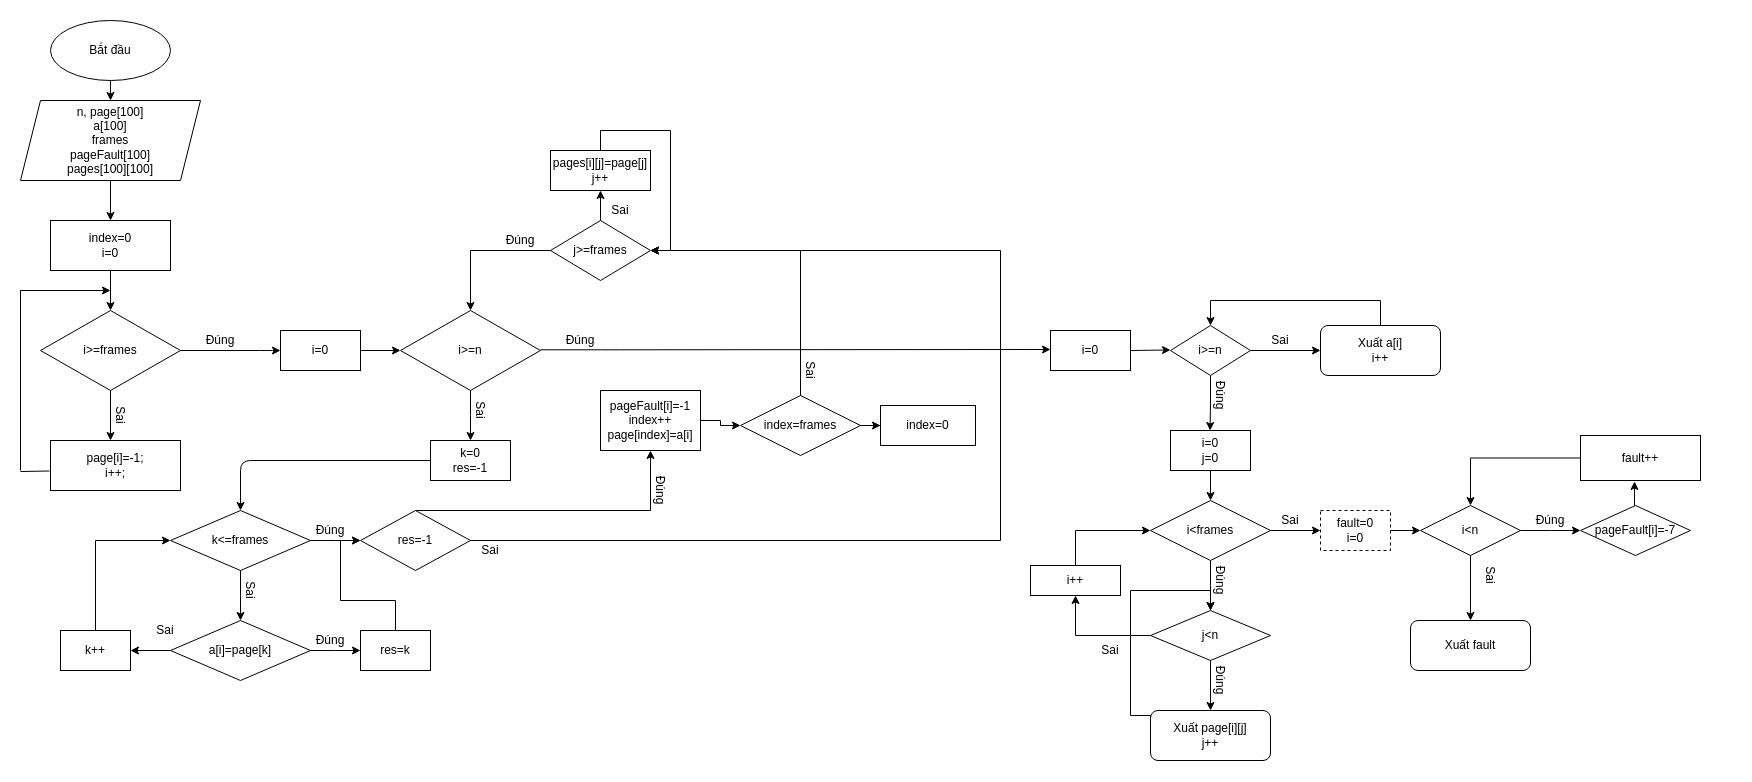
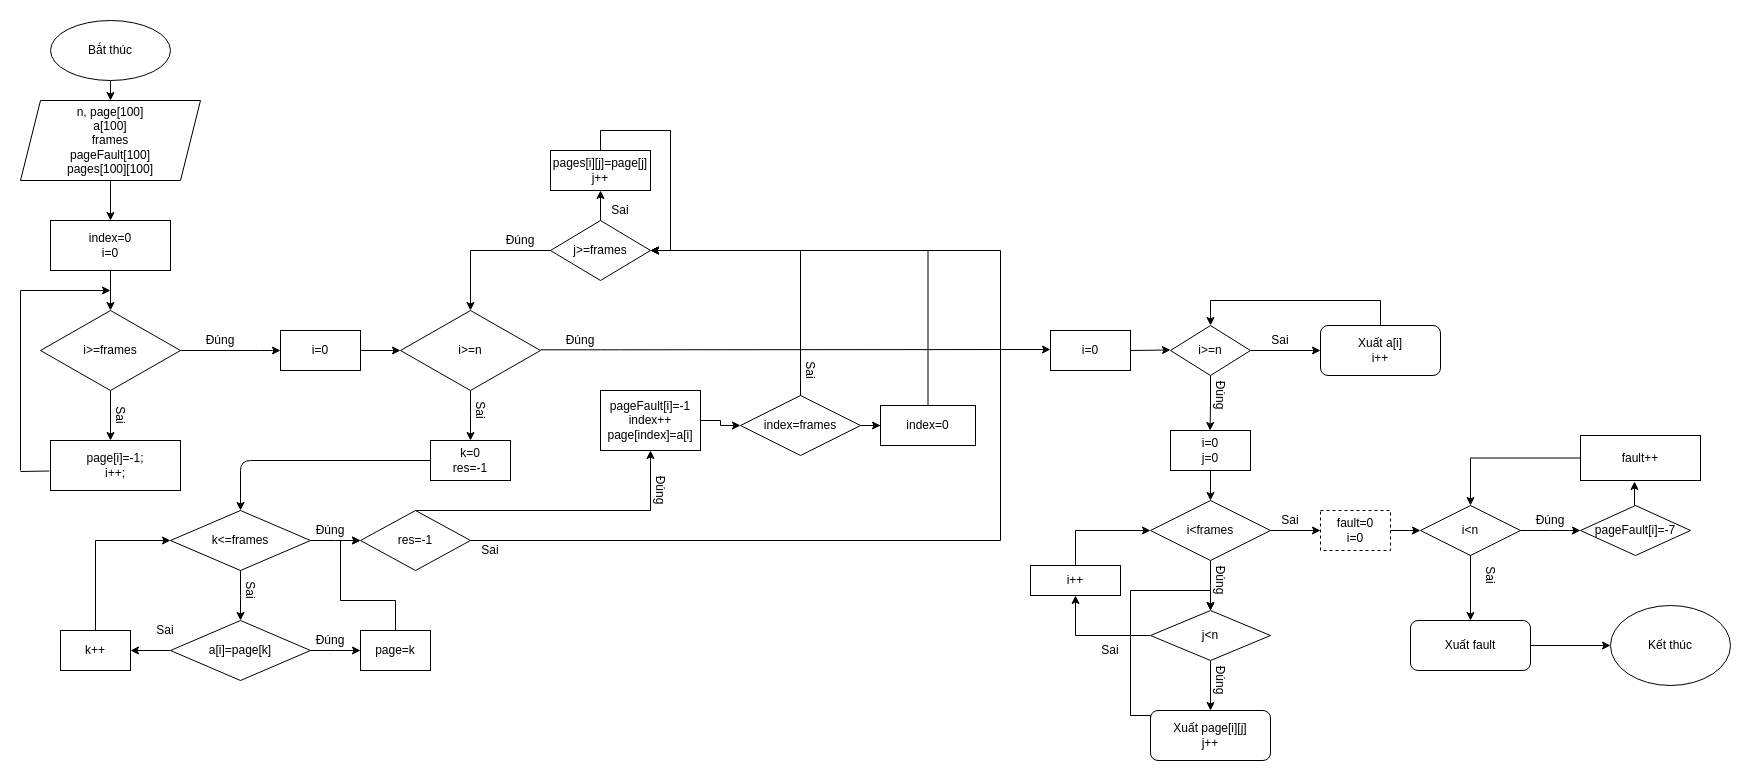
node "Bắt đầu": label "Bắt đầu" -> "Bắt thúc"
edge "index=0" -> "j>=frames": added
edge "Xuất fault" -> "Kết thúc": added
node "Kết thúc": added
node "res=k": label "res=k" -> "page=k"
